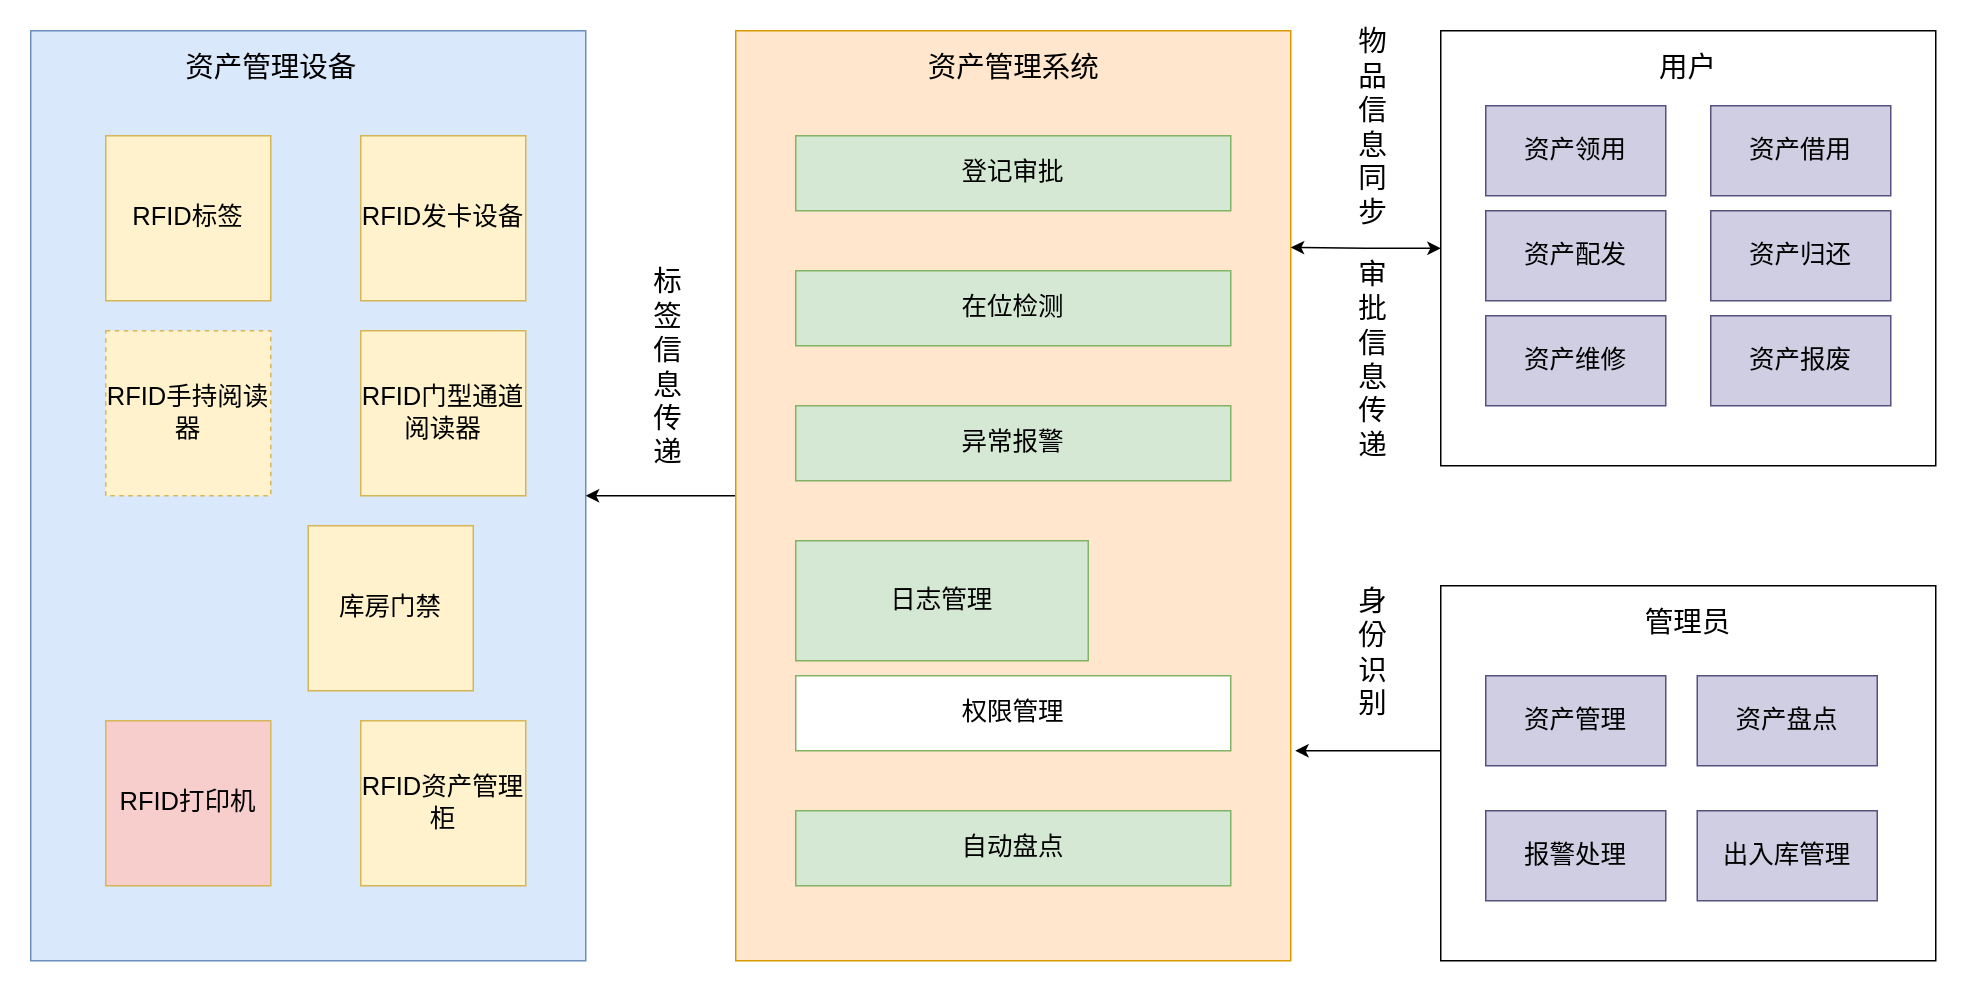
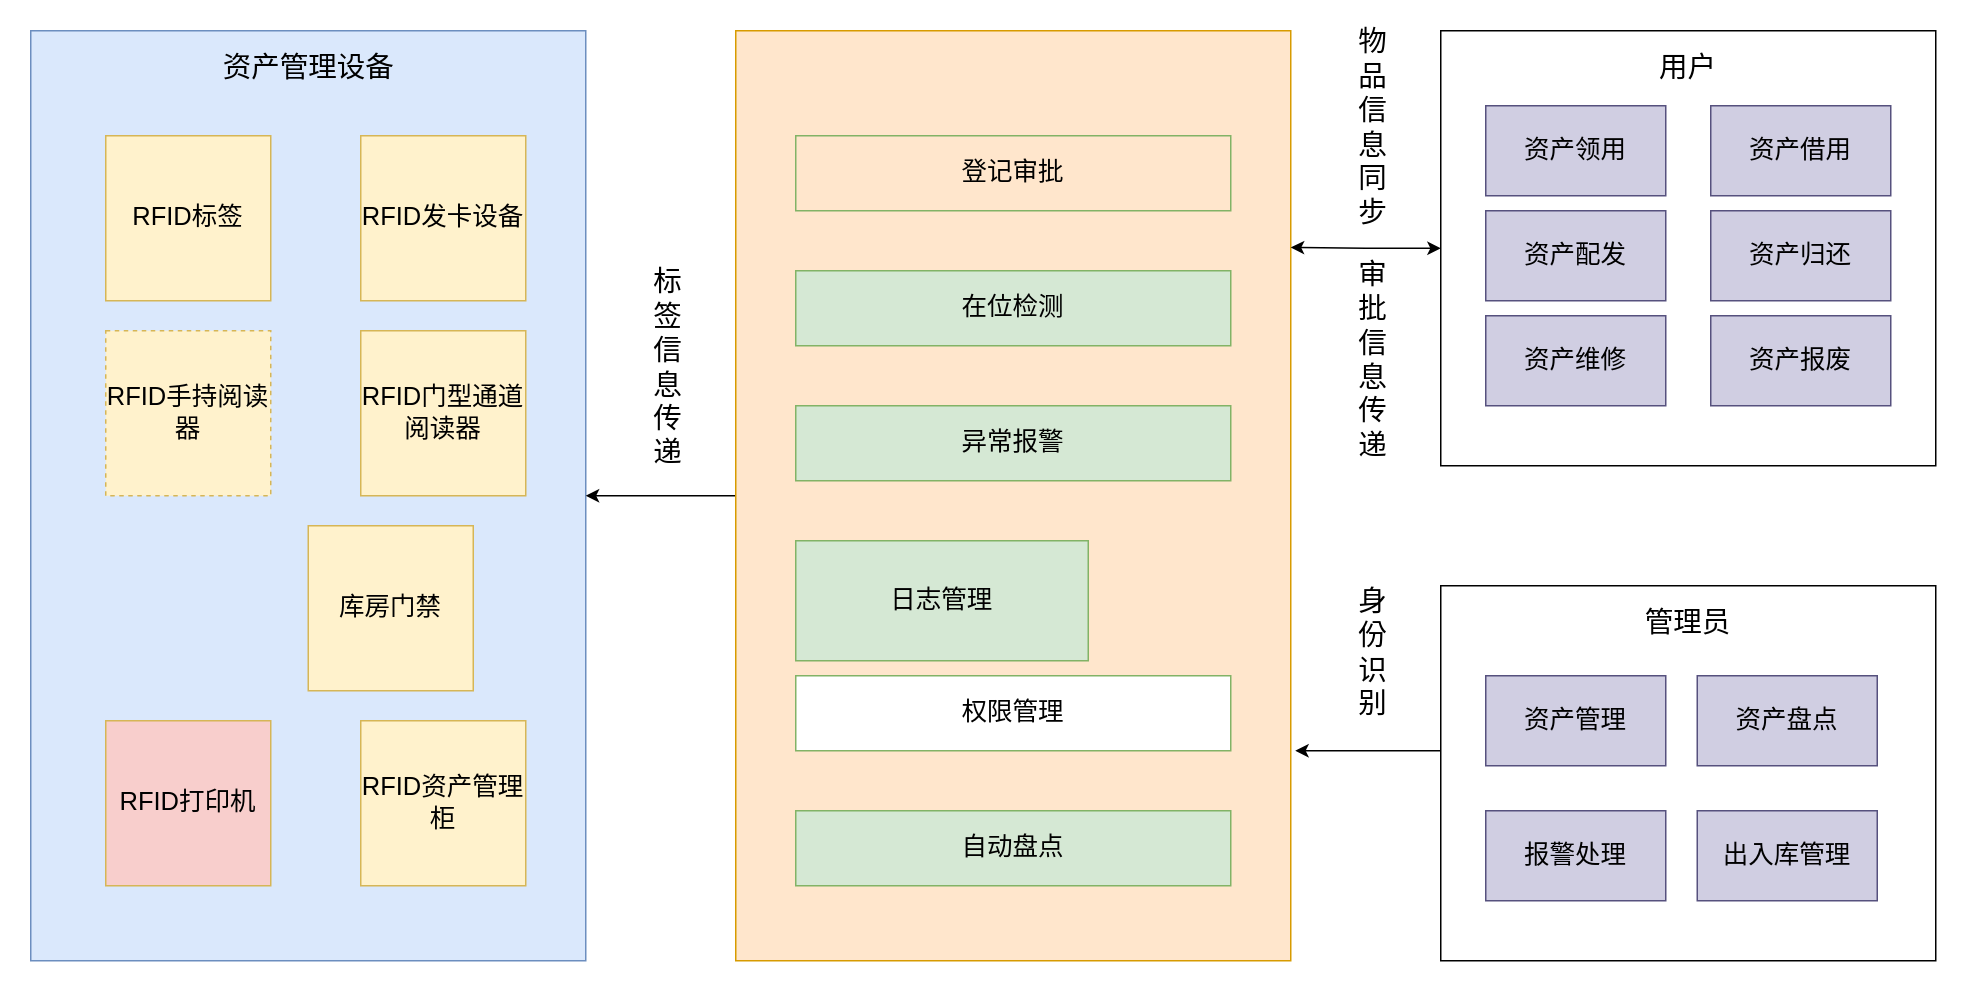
node "资产管理设备": moved (271, 68) -> (308, 68)
node "资产管理系统": removed
node "登记审批": fillcolor #d5e8d4 -> #ffe6cc
